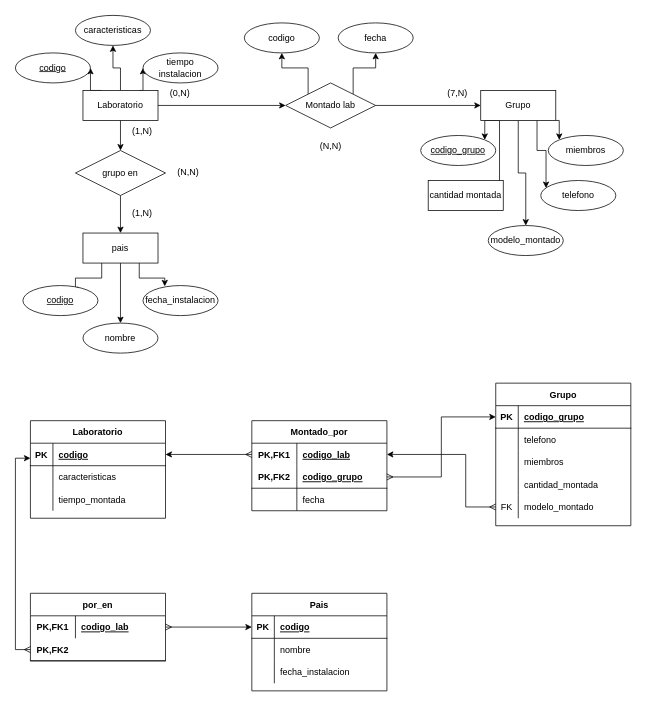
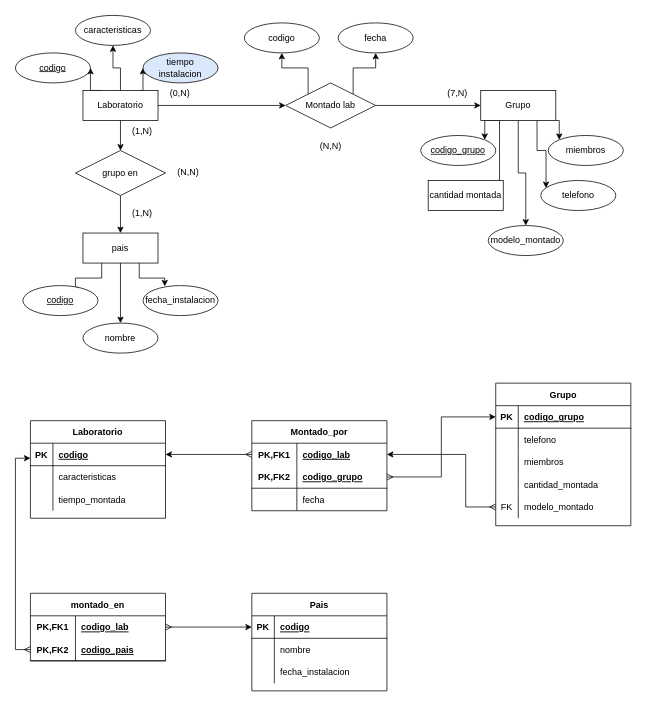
node "tiempo instalacion": fillcolor #ffffff -> #dae8fc
node "por_en": label "por_en" -> "montado_en"
node "codigo_pais": added
